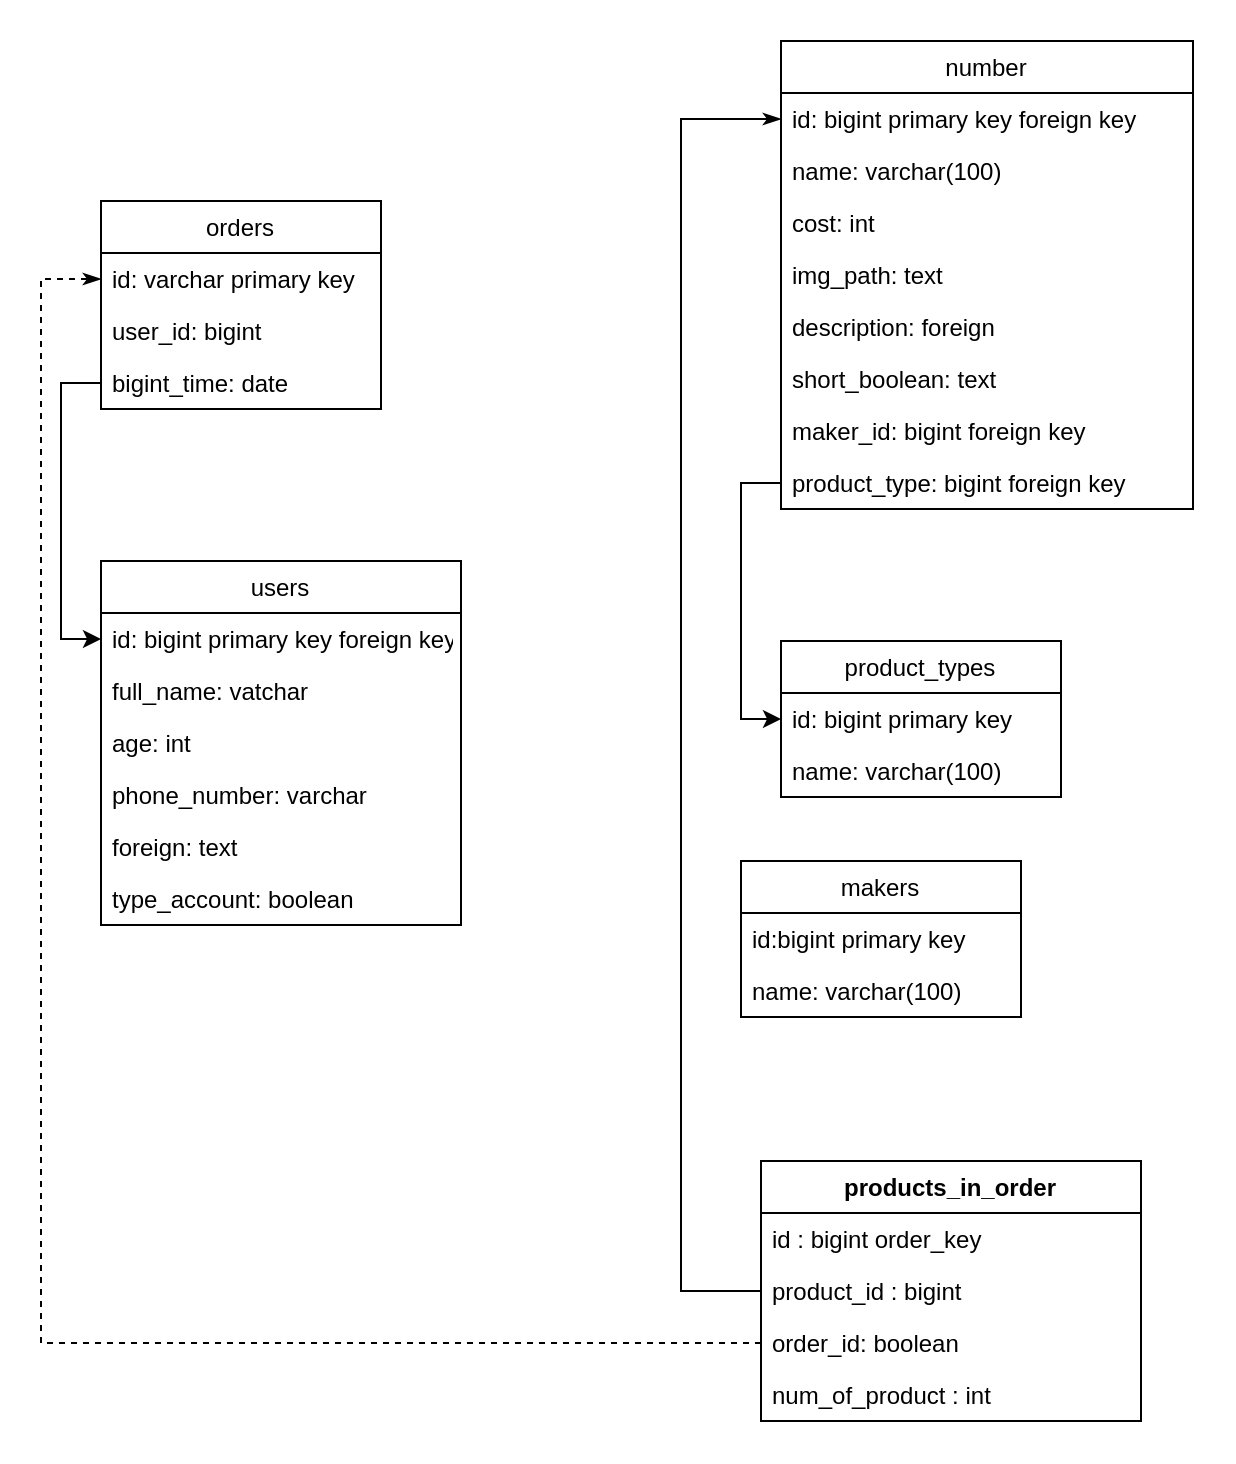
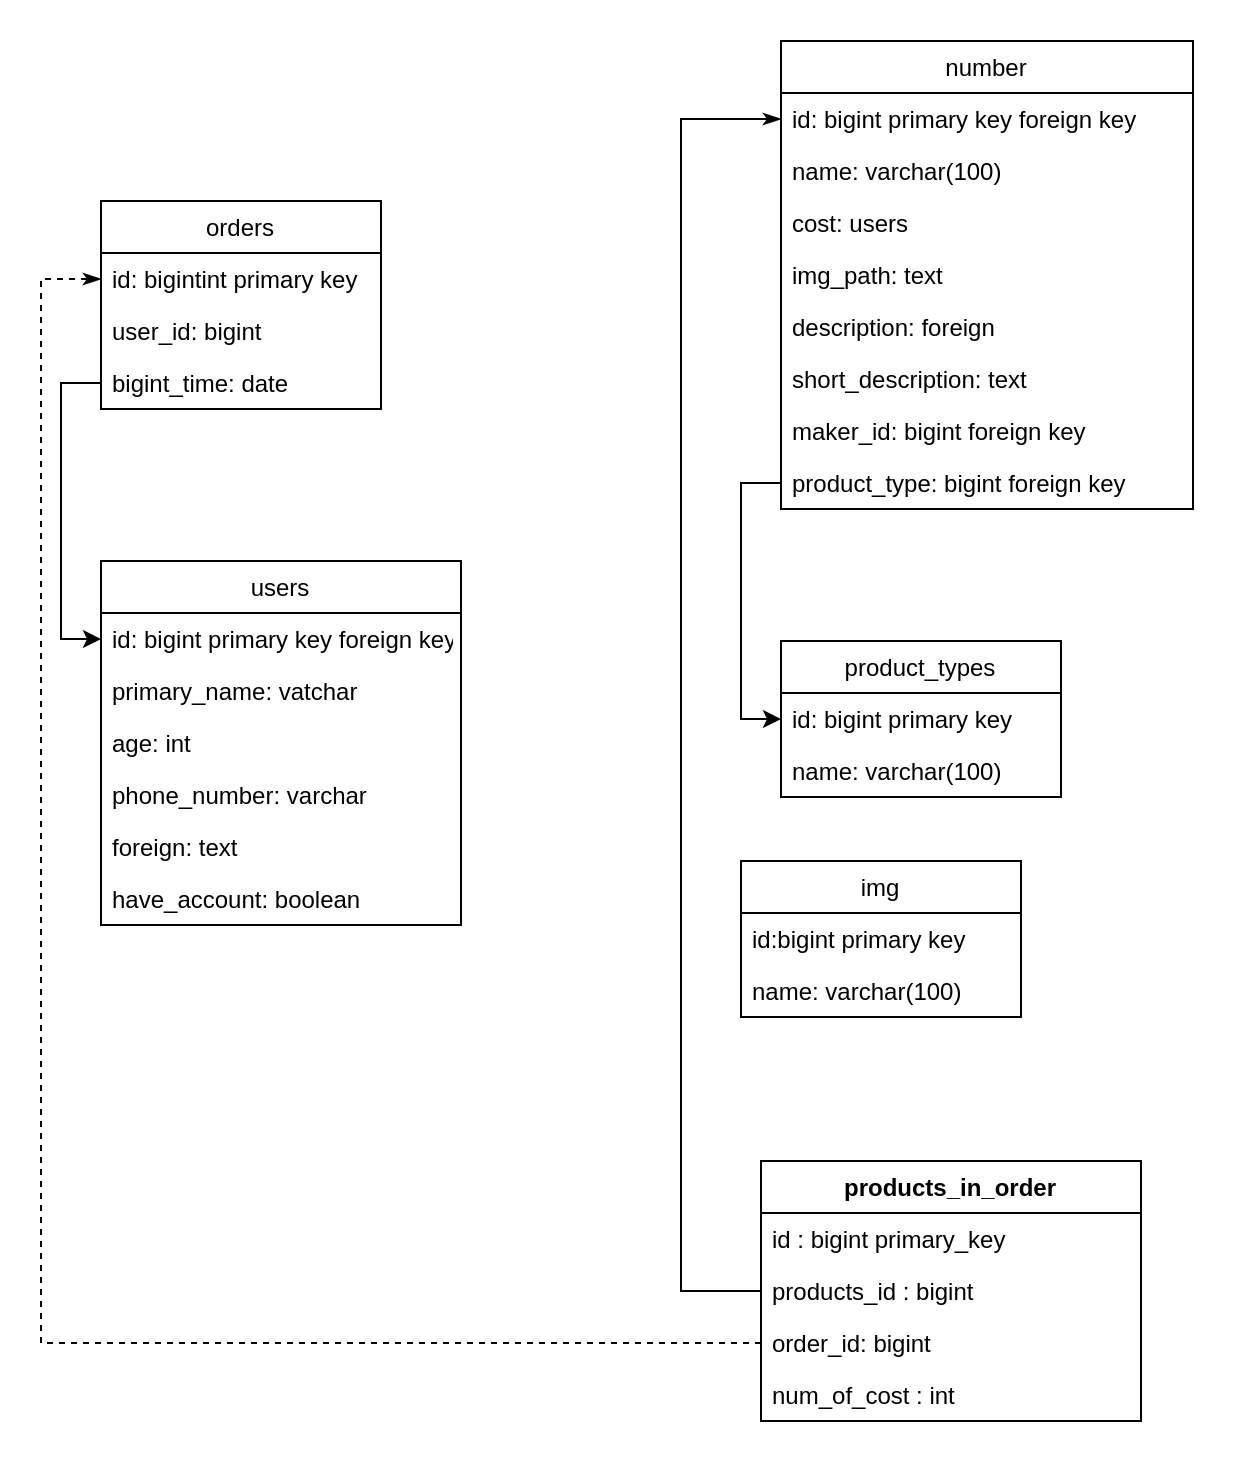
node "cost: int": label "cost: int" -> "cost: users"
node "id: varchar primary key": label "id: varchar primary key" -> "id: bigintint primary key"
node "short_boolean: text": label "short_boolean: text" -> "short_description: text"
node "full_name: vatchar": label "full_name: vatchar" -> "primary_name: vatchar"
node "makers": label "makers" -> "img"
node "type_account: boolean": label "type_account: boolean" -> "have_account: boolean"
node "id : bigint order_key": label "id : bigint order_key" -> "id : bigint primary_key"
node "product_id : bigint": label "product_id : bigint" -> "products_id : bigint"
node "order_id: boolean": label "order_id: boolean" -> "order_id: bigint"
node "num_of_product : int": label "num_of_product : int" -> "num_of_cost : int"
